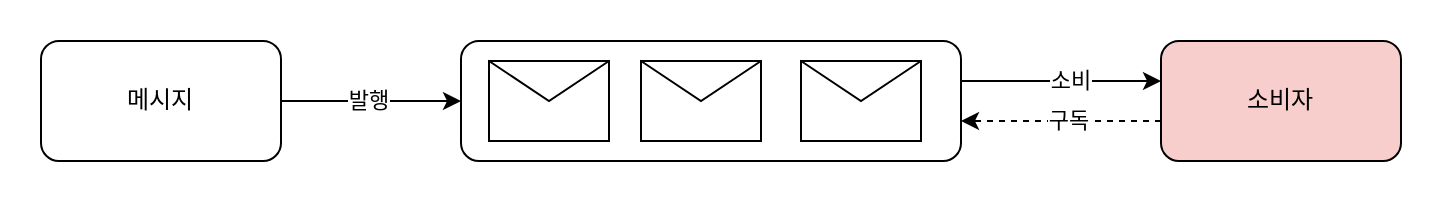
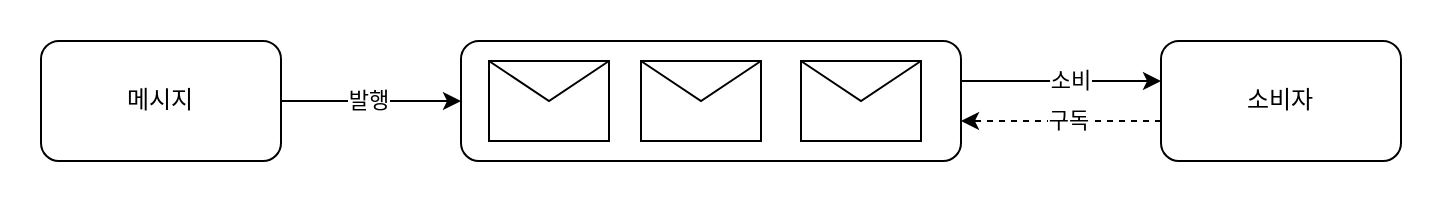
node "소비자": fillcolor #f8cecc -> #ffffff
